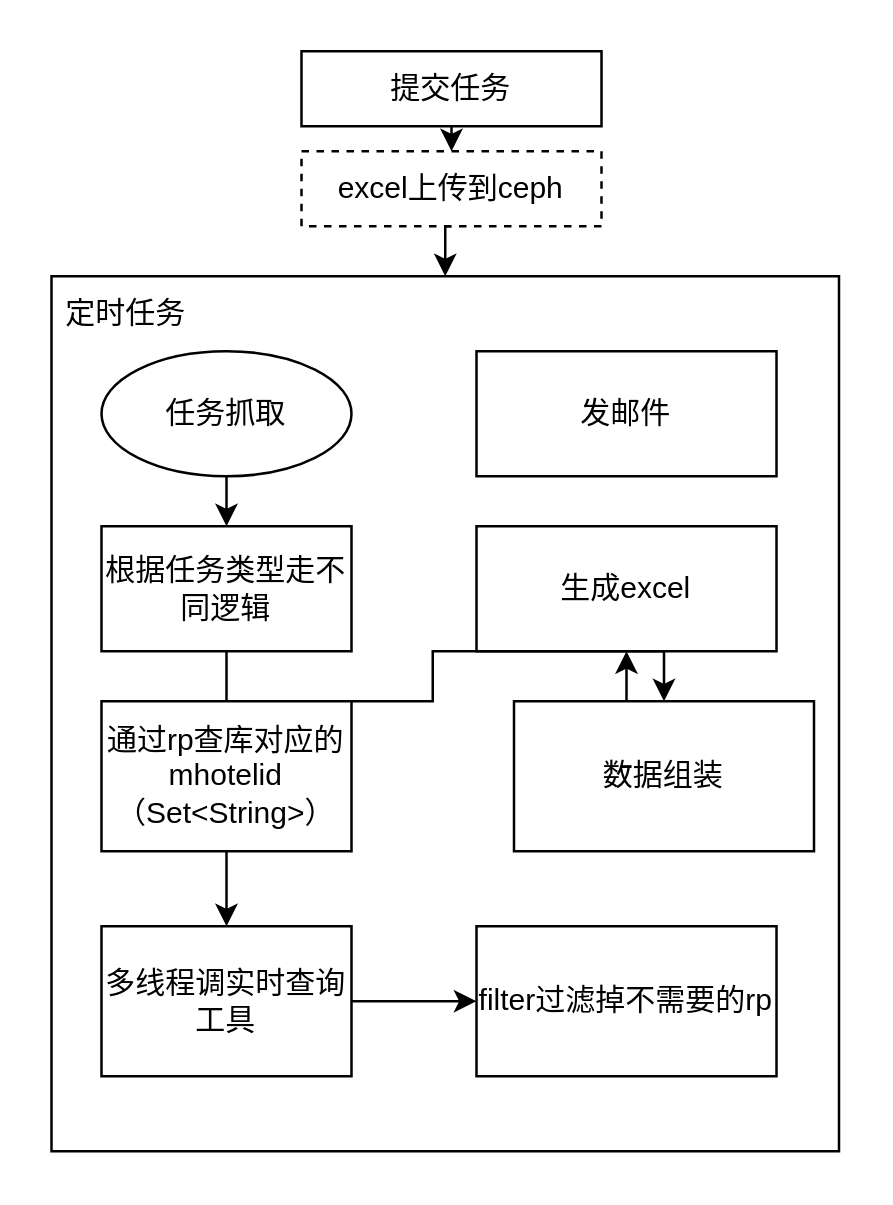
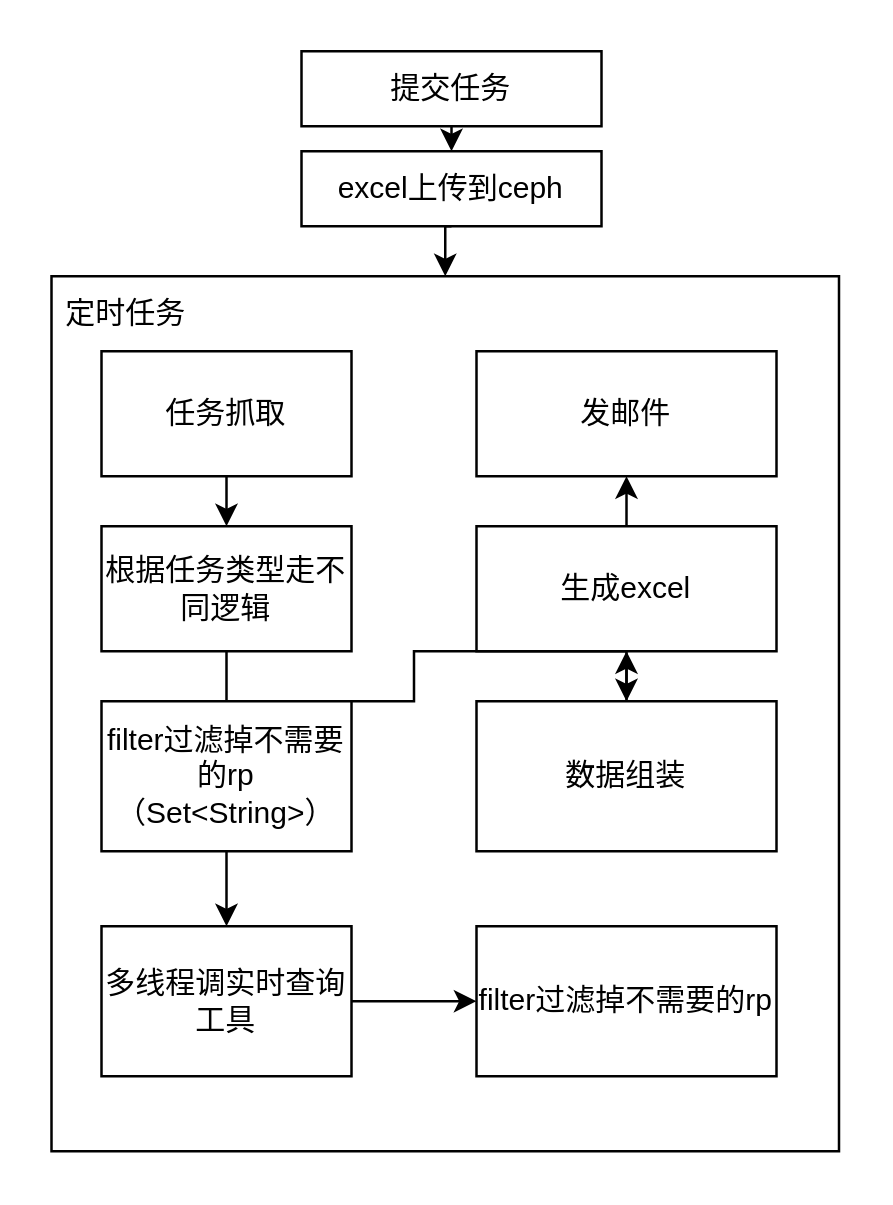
node "excel上传到ceph": style dashed -> solid
node "任务抓取": shape ellipse -> rectangle
edge "生成excel" -> "发邮件": added
node "通过rp查库对应的mhotelid（Set<String>）": label "通过rp查库对应的mhotelid（Set<String>）" -> "filter过滤掉不需要的rp（Set<String>）"
node "数据组装": moved (664, 776) -> (626, 776)
